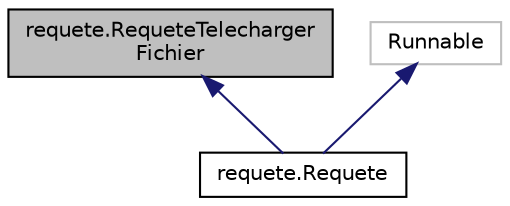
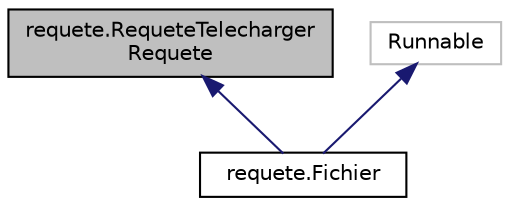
node "requete.RequeteTelecharger Fichier": label "requete.RequeteTelecharger Fichier" -> "requete.RequeteTelecharger Requete"
node "requete.Requete": label "requete.Requete" -> "requete.Fichier"
